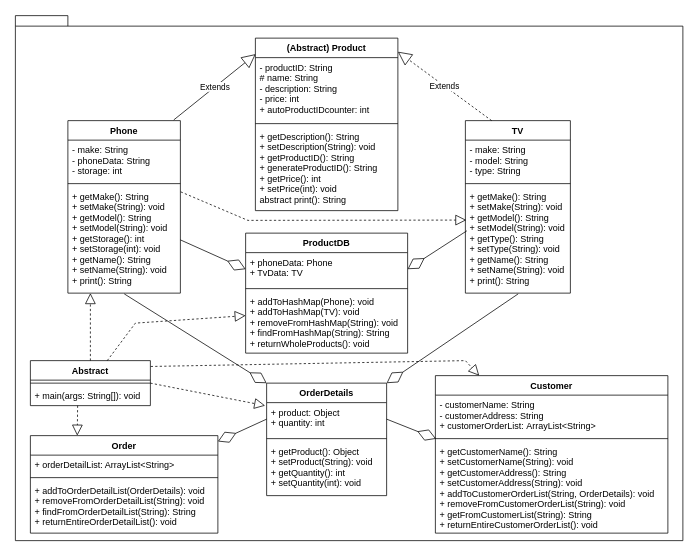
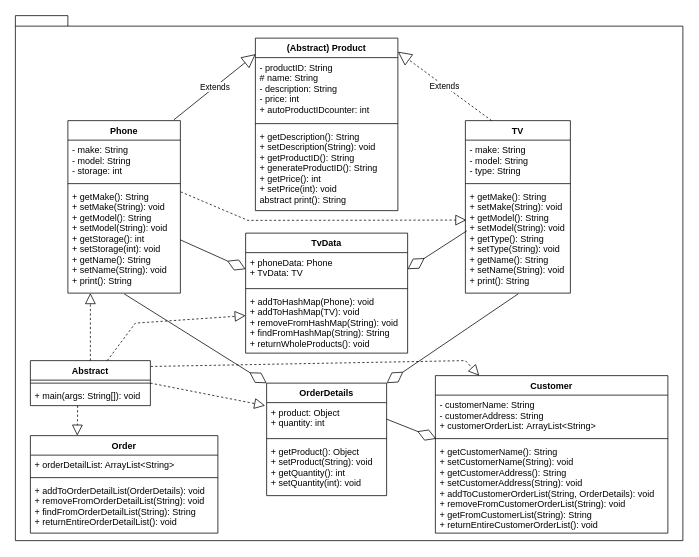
node "- make: String - phoneData: String - storage: int": label "- make: String - phoneData: String - storage: int" -> "- make: String - model: String - storage: int"
node "ProductDB": label "ProductDB" -> "TvData"
edge "+ product: Object + quantity: int" -> "Order": removed
